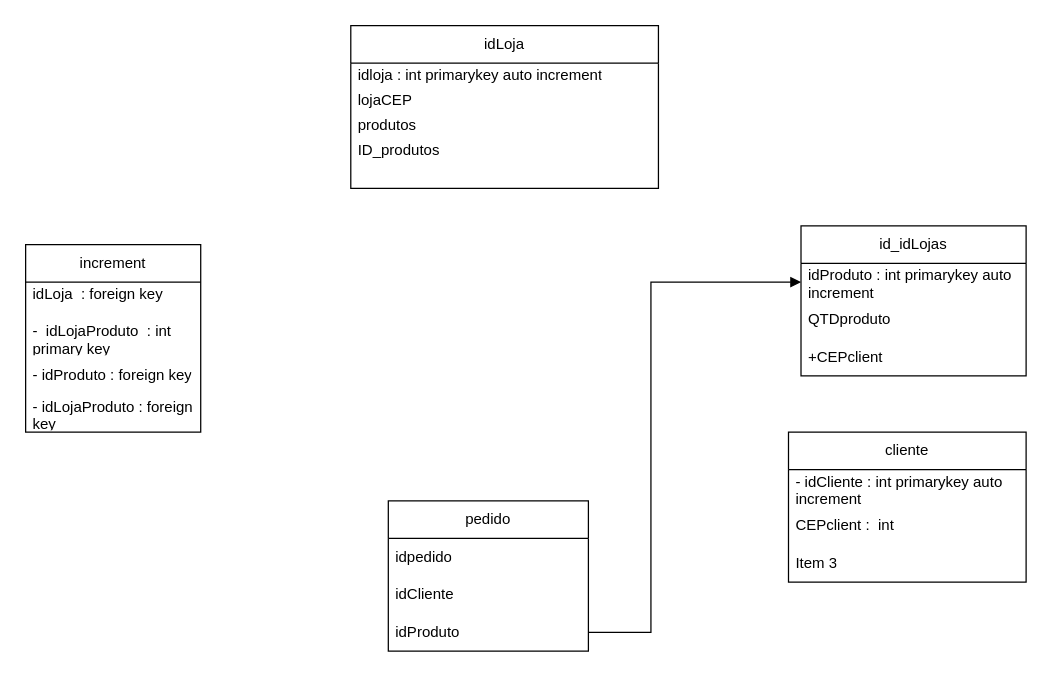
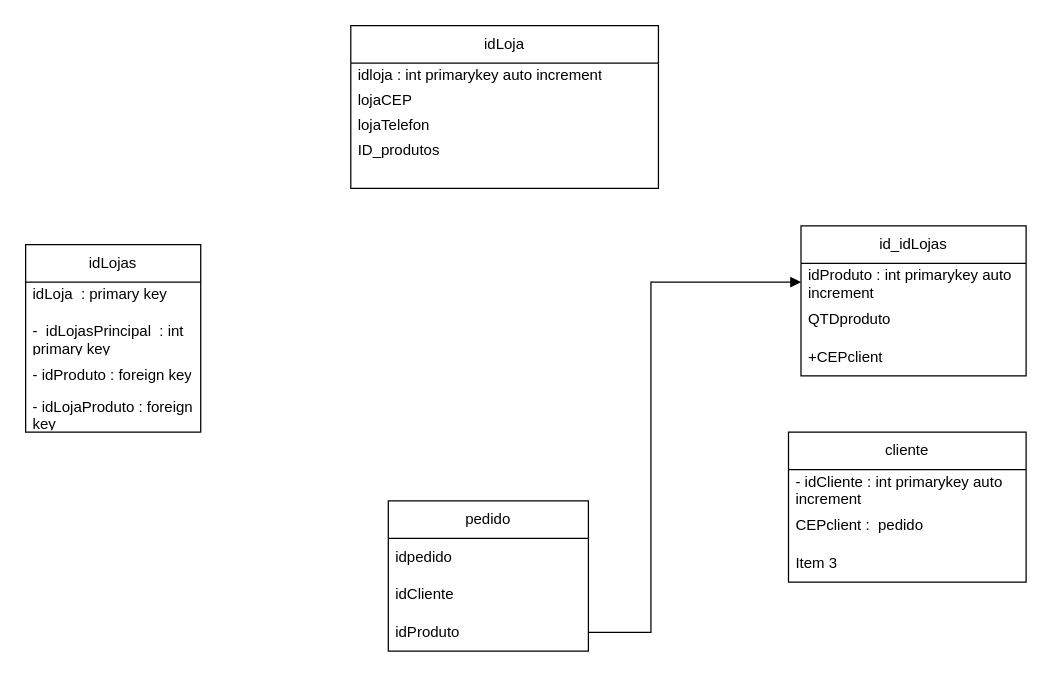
node "produtos": label "produtos" -> "lojaTelefon"
node "increment": label "increment" -> "idLojas"
node "idLoja : foreign key": label "idLoja : foreign key" -> "idLoja : primary key"
node "- idLojaProduto : int primary key": label "- idLojaProduto : int primary key" -> "- idLojasPrincipal : int primary key"
node "CEPclient : int": label "CEPclient : int" -> "CEPclient : pedido"
